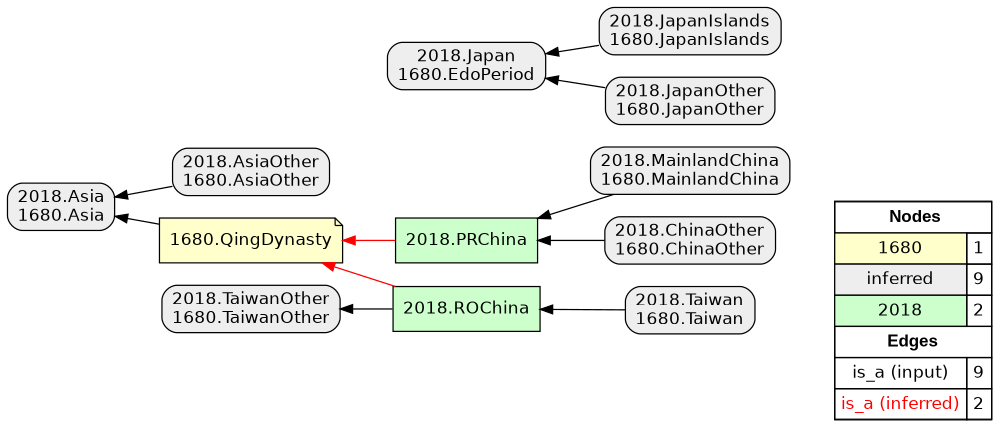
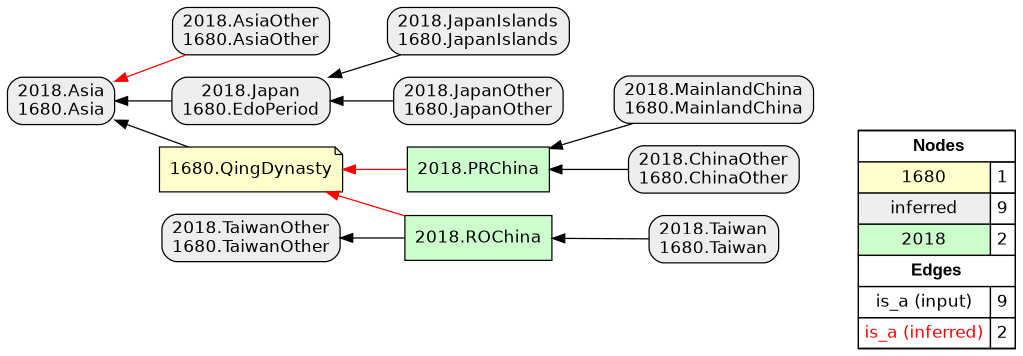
edge "2018.Japan 1680.EdoPeriod" -> "2018.Asia 1680.Asia": added
edge "2018.AsiaOther 1680.AsiaOther" -> "2018.Asia 1680.Asia": color #000000 -> #ff0000
